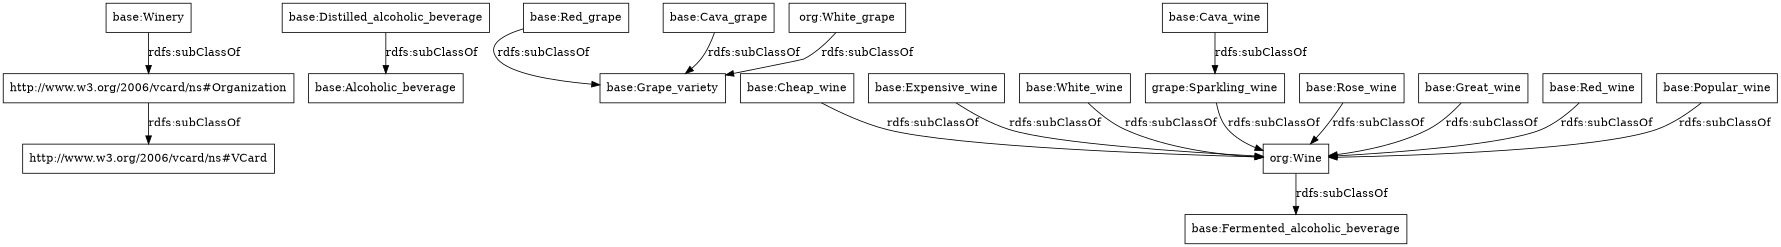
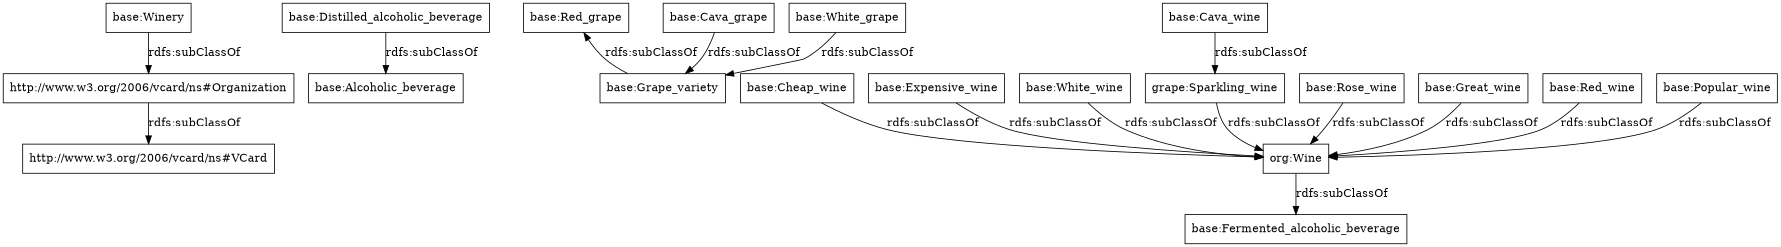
node "org:White_grape": label "org:White_grape" -> "base:White_grape"
edge "base:Red_grape" -> "base:Grape_variety": reversed
